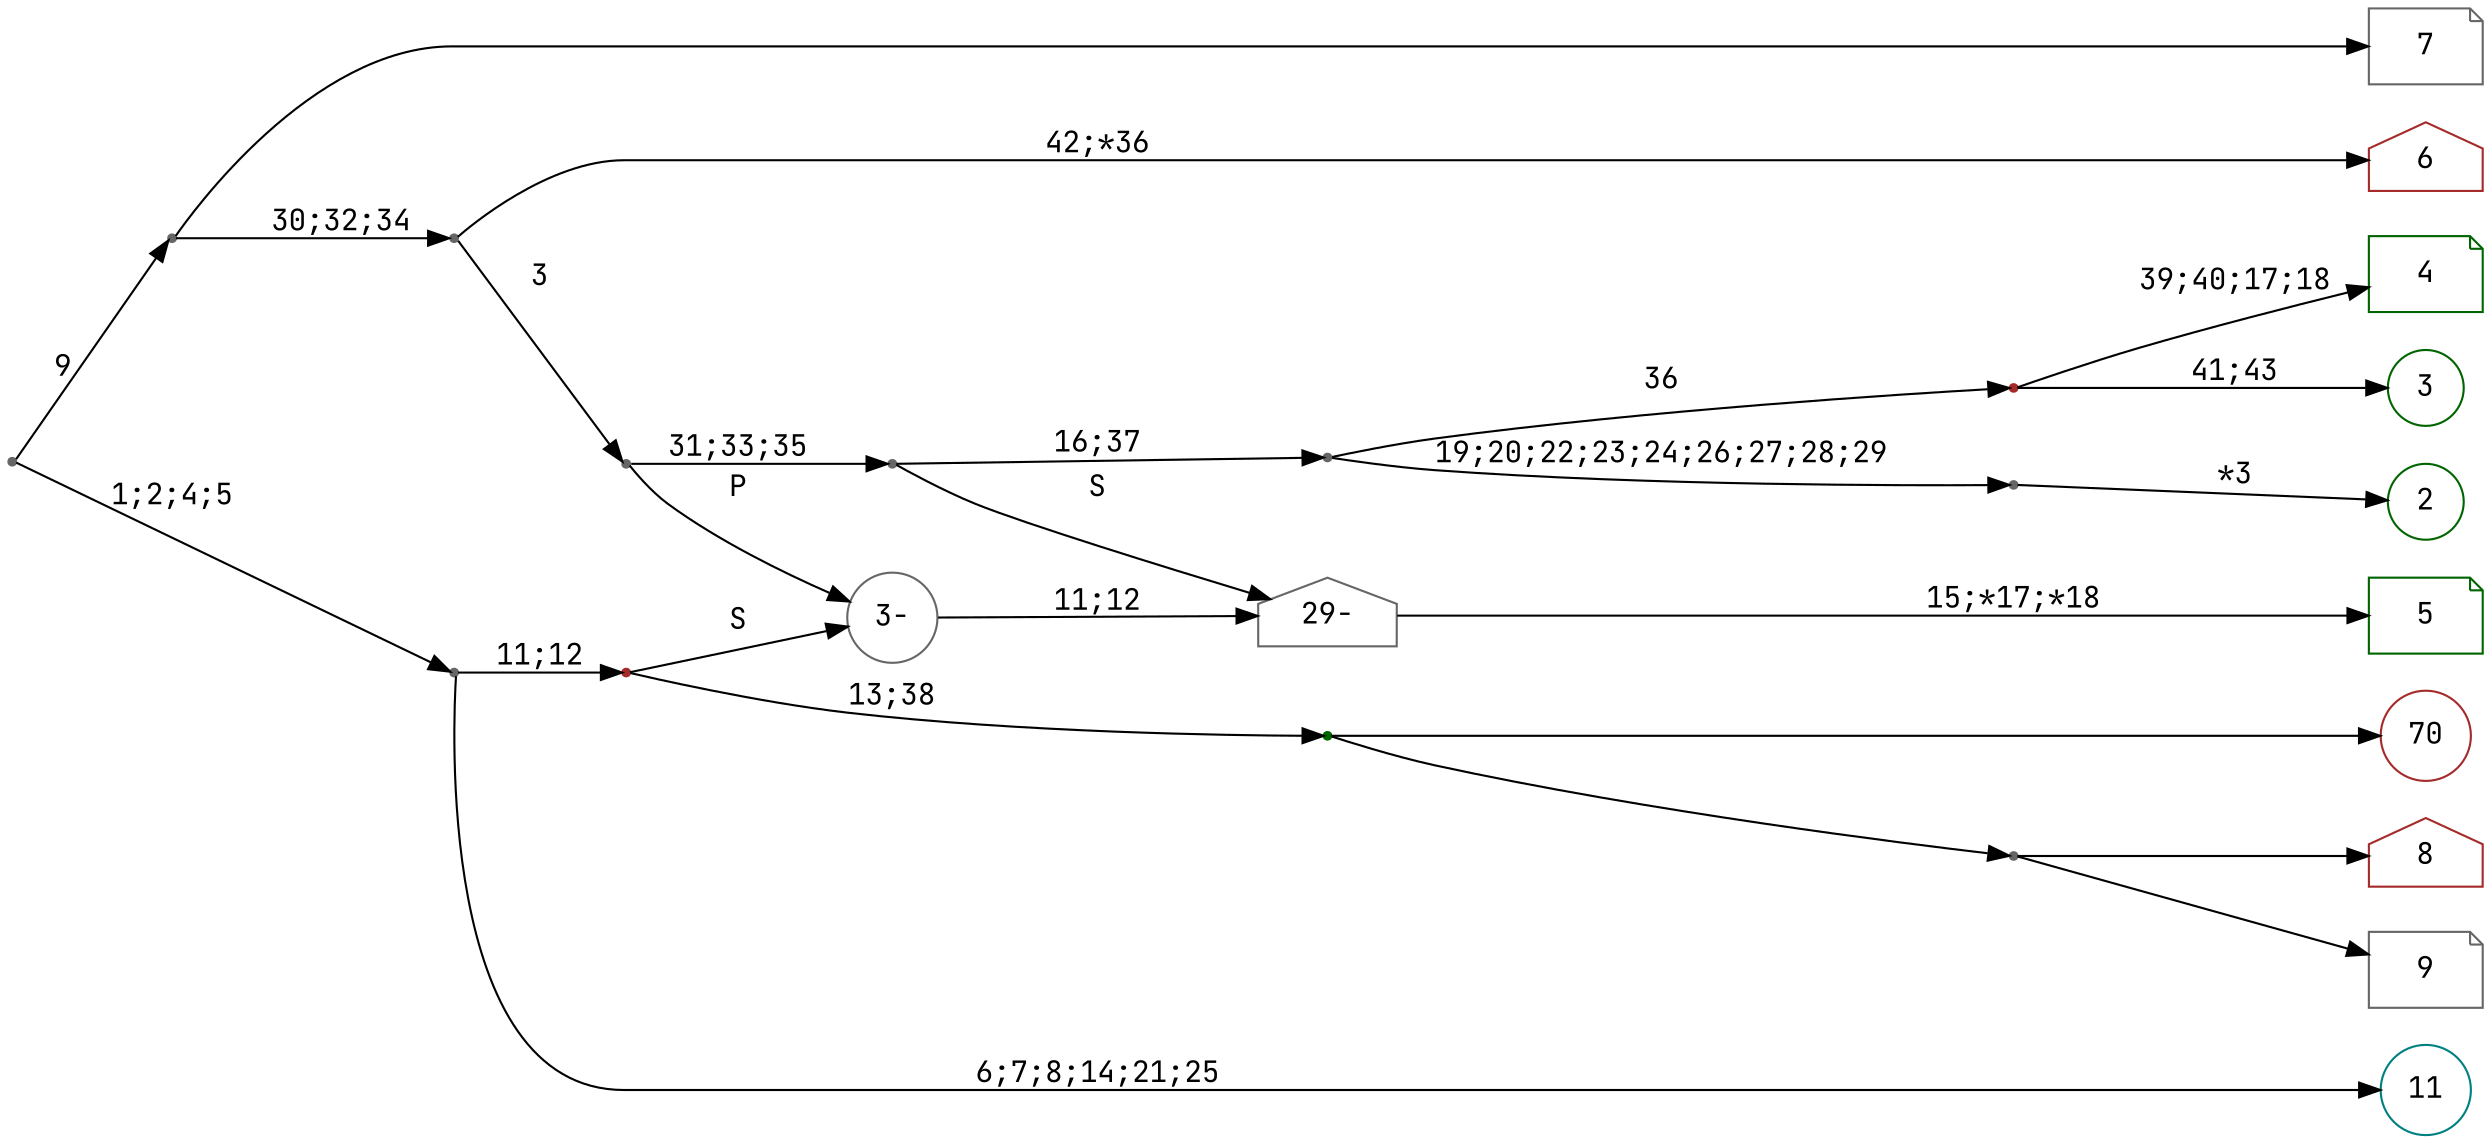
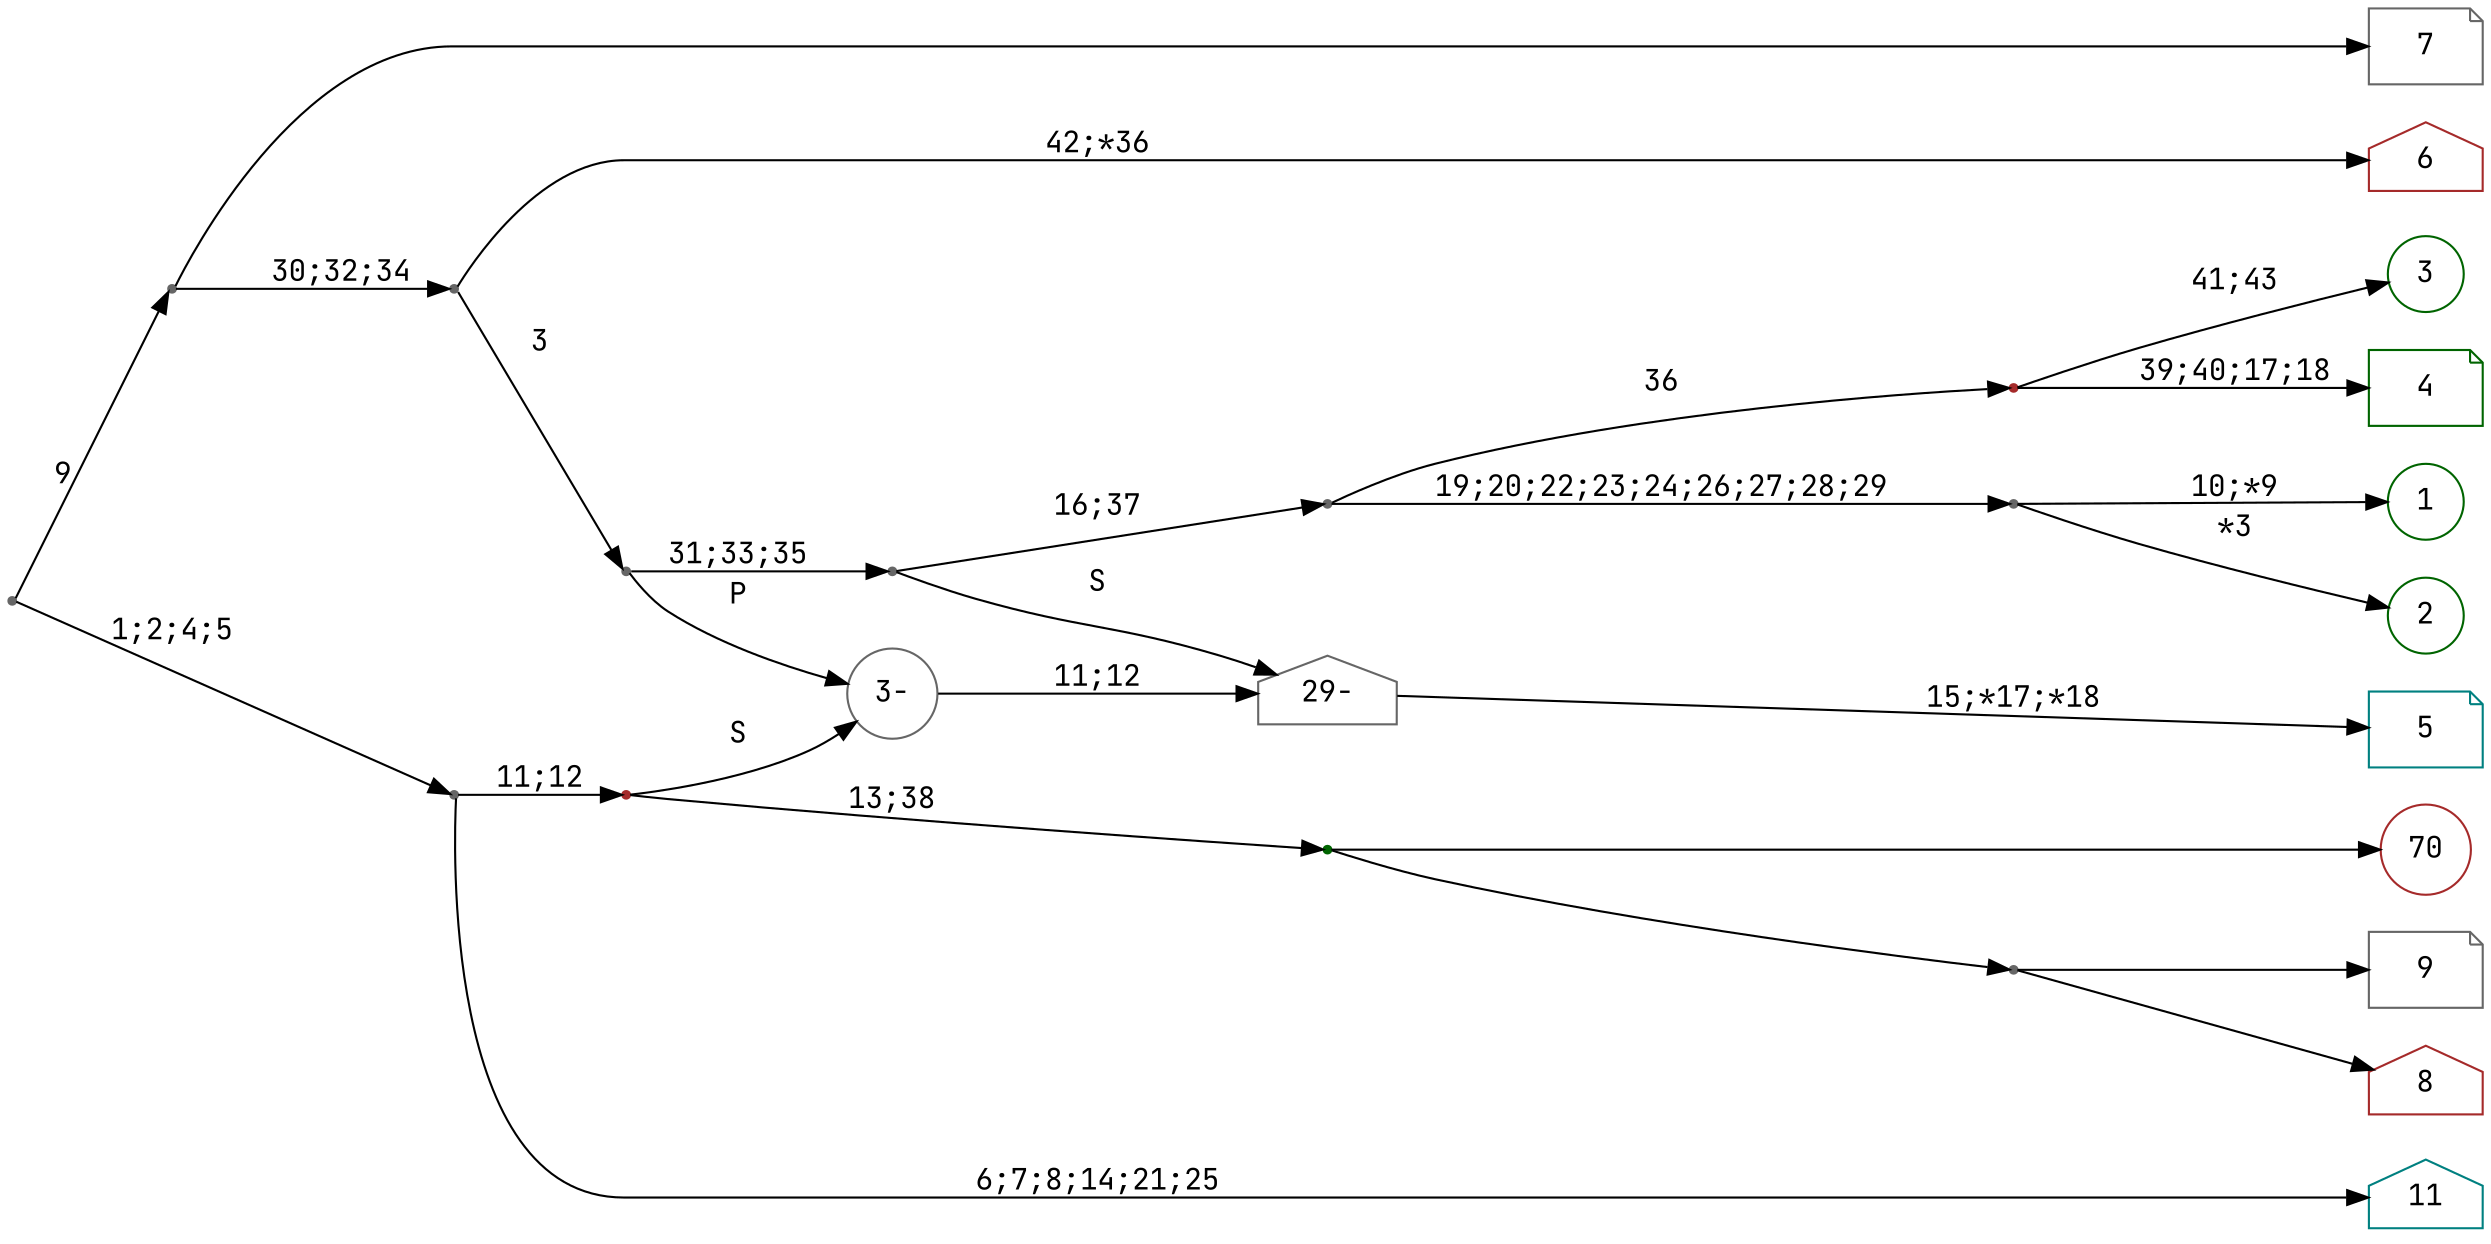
node "1": added
node "5": color darkgreen -> teal
node "11": shape circle -> house
